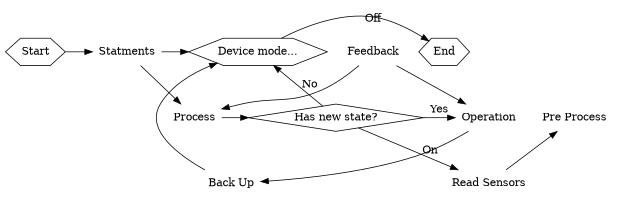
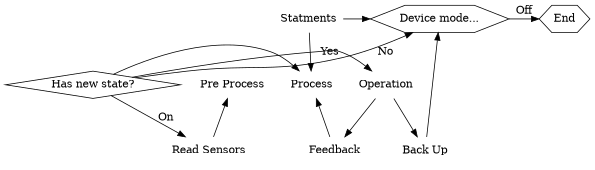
node "Start": removed
edge "Feedback" -> "Operation": reversed
edge "Process" -> "Has new state?": reversed
